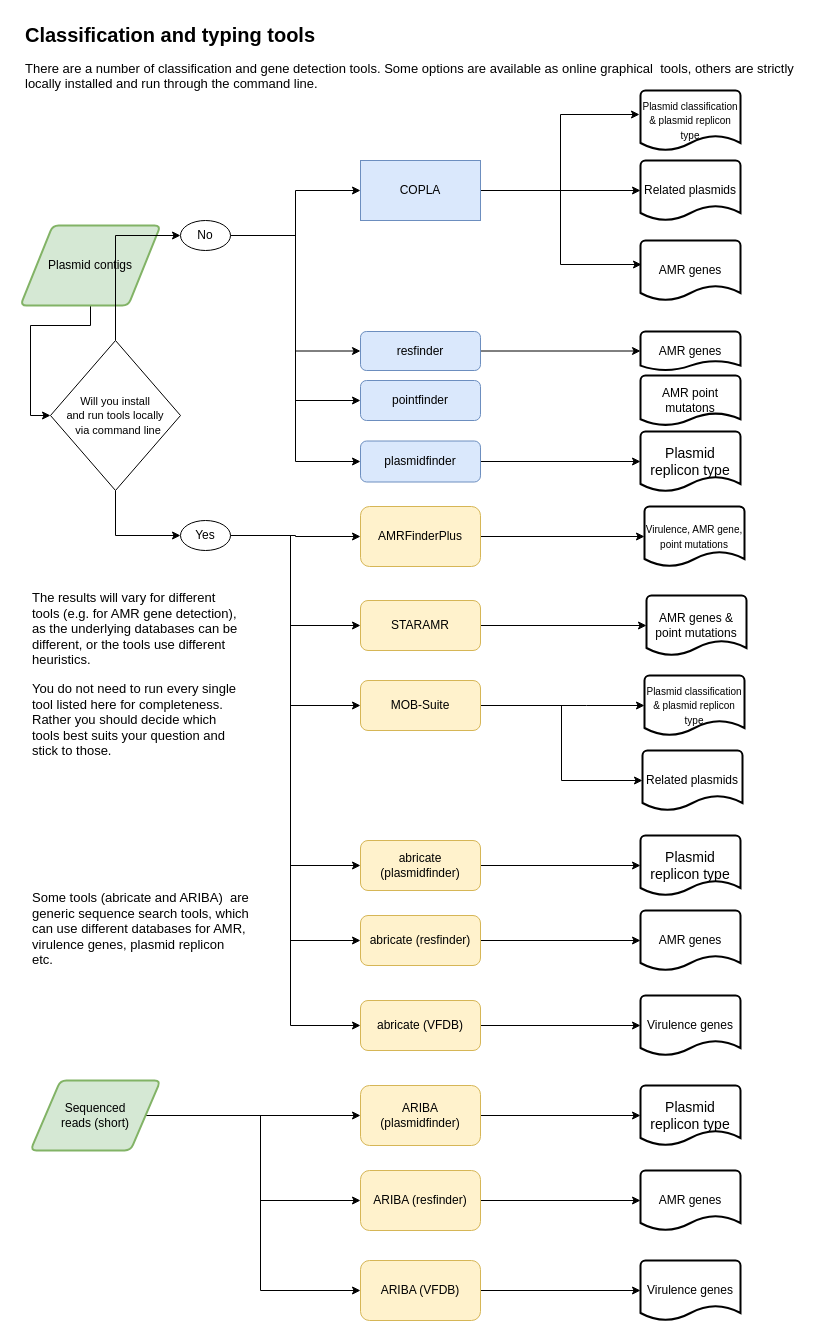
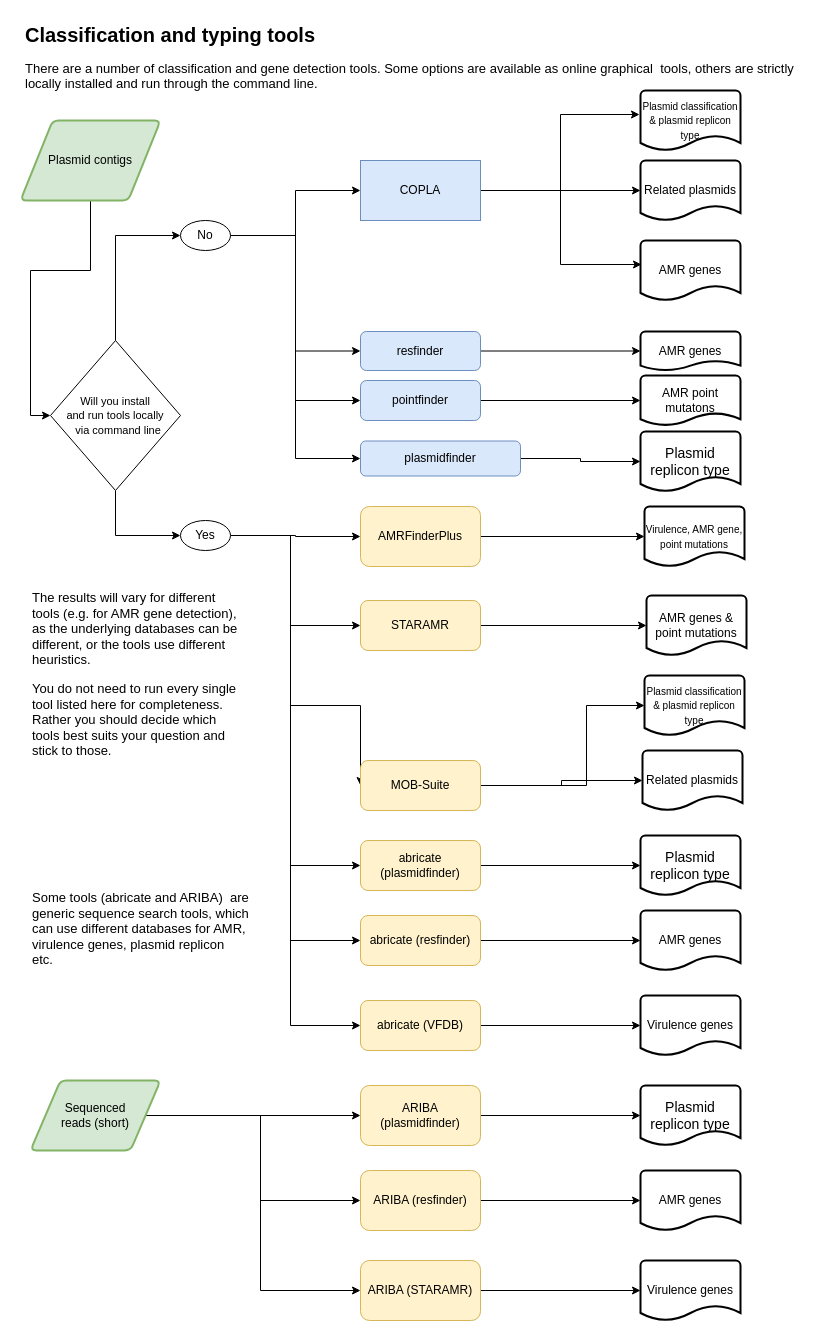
node "Plasmid contigs": moved (91, 266) -> (91, 161)
edge "pointfinder" -> "AMR point mutatons": added
node "plasmidfinder": size 120x41 -> 160x35
node "MOB-Suite": moved (421, 706) -> (421, 786)
node "ARIBA (VFDB)": label "ARIBA (VFDB)" -> "ARIBA (STARAMR)"
